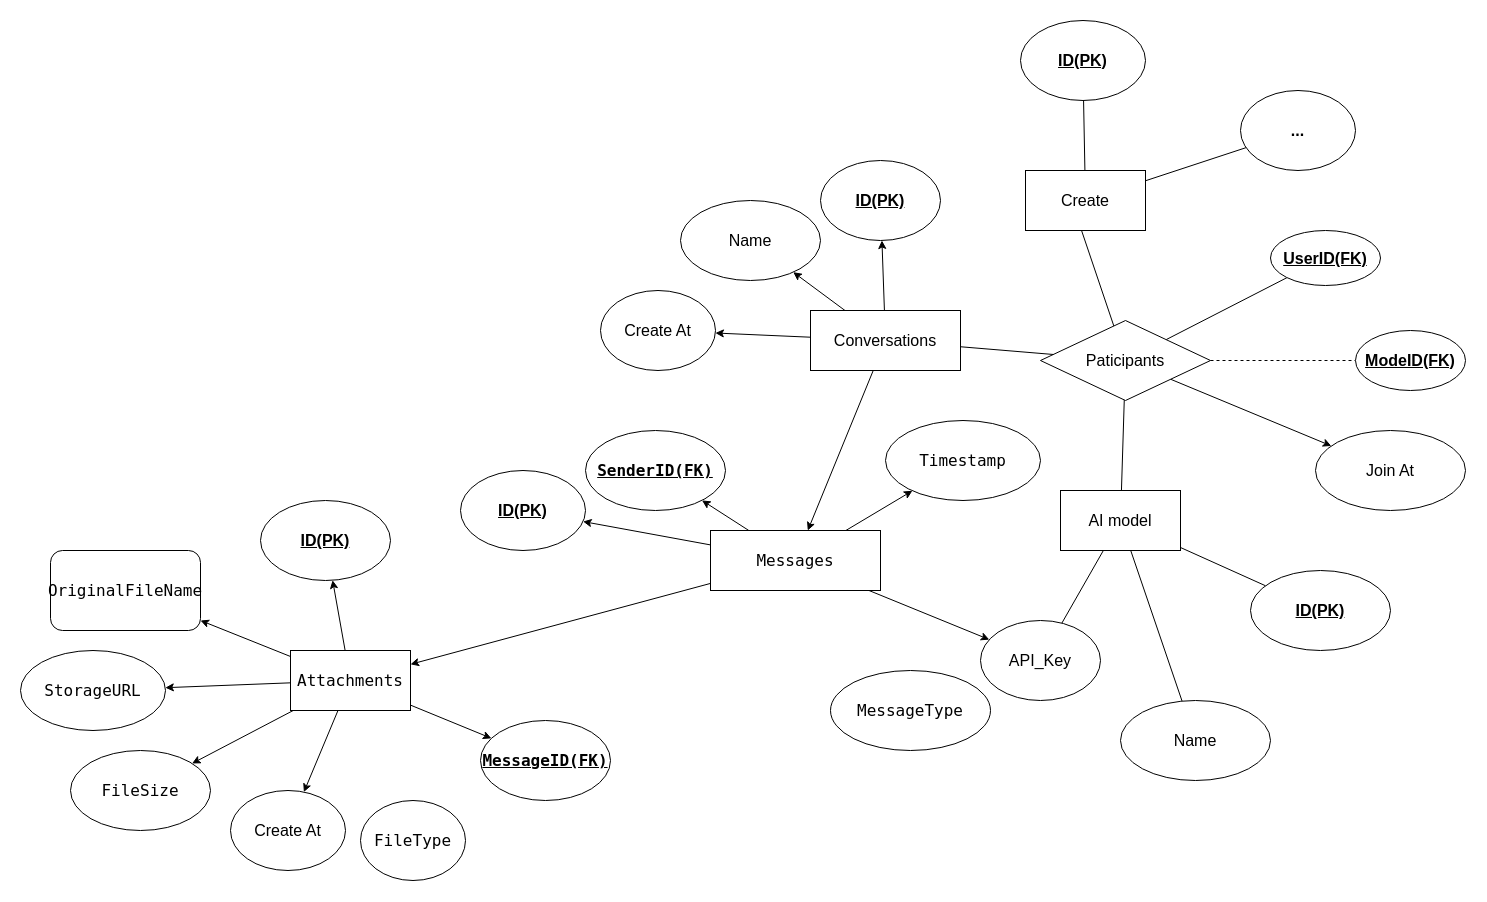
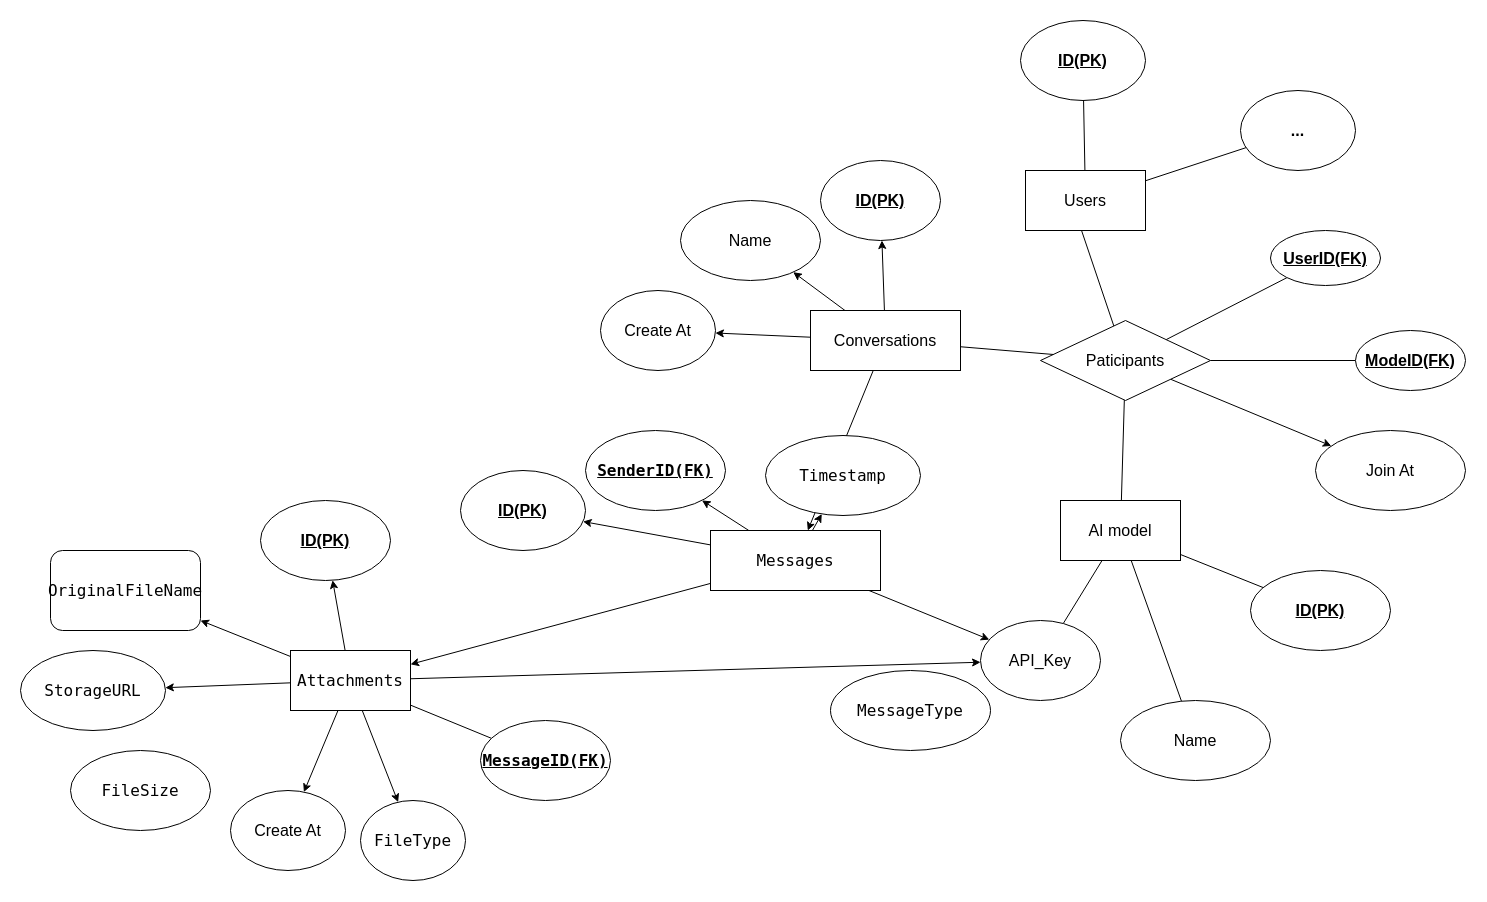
node "Create": label "Create" -> "Users"
edge "Paticipants" -- "ModeID(FK)": style dashed -> solid
node "Timestamp": moved (963, 461) -> (843, 476)
node "AI model": moved (1121, 521) -> (1121, 531)
edge "Attachments" -> "FileSize": now "Attachments" -> "API_Key"
edge "Attachments" -> "MessageID(FK)": arrowhead classic -> none
edge "Attachments" -> "FileType": added
